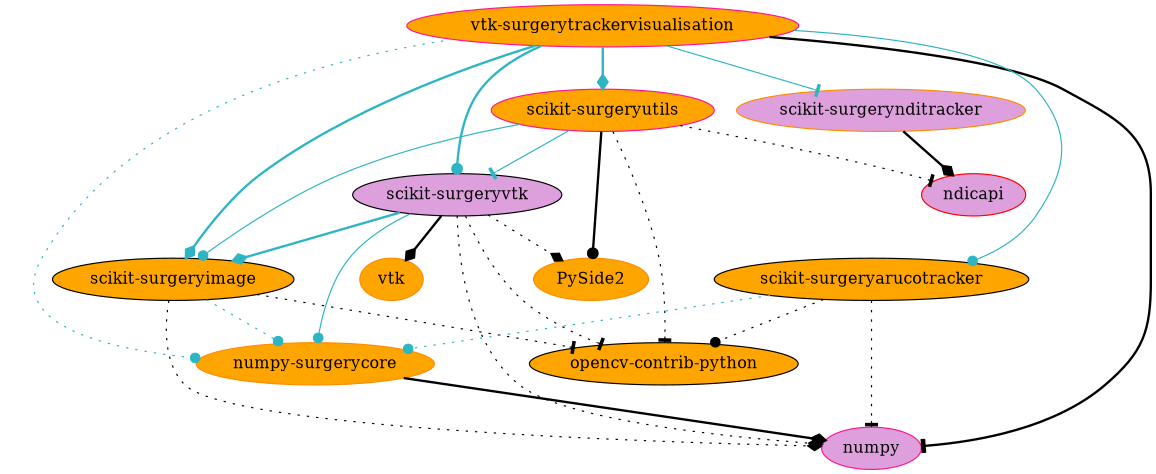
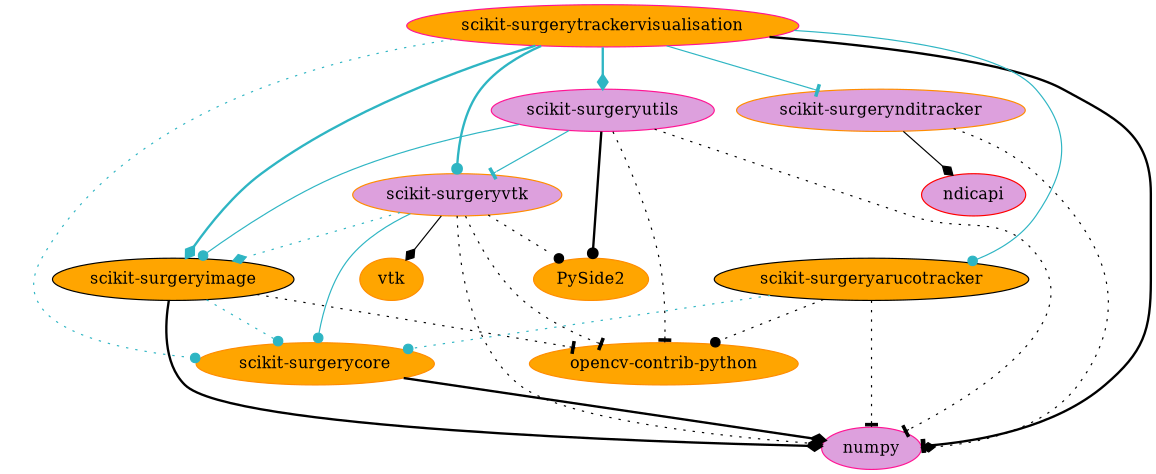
node "vtk-surgerytrackervisualisation": label "vtk-surgerytrackervisualisation" -> "scikit-surgerytrackervisualisation"
node "scikit-surgeryutils": fillcolor orange -> plum
edge "scikit-surgerynditracker" -> "ndicapi": style bold -> solid
edge "scikit-surgeryutils" -> "ndicapi": now "scikit-surgeryutils" -> "numpy"
node "scikit-surgeryvtk": color black -> darkorange
edge "scikit-surgeryvtk" -> "vtk": style bold -> solid
edge "scikit-surgeryvtk" -> "PySide2": arrowhead diamond -> dot
edge "scikit-surgeryvtk" -> "scikit-surgeryimage": style bold -> dotted
edge "scikit-surgerynditracker" -> "numpy": added
node "numpy-surgerycore": label "numpy-surgerycore" -> "scikit-surgerycore"
node "opencv-contrib-python": color black -> darkorange
edge "scikit-surgeryimage" -> "numpy": style dotted -> bold
